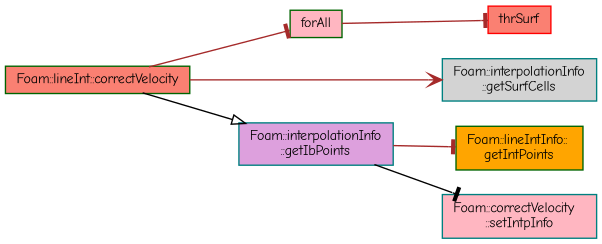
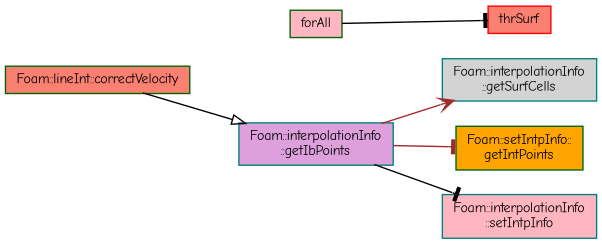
edge "forAll" -> "thrSurf": color brown -> black
edge "Foam::lineInt::correctVelocity" -> "forAll": removed
edge "Foam::lineInt::correctVelocity" -> "Foam::interpolationInfo ::getSurfCells": now "Foam::interpolationInfo ::getIbPoints" -> "Foam::interpolationInfo ::getSurfCells"
node "Foam::lineIntInfo:: getIntPoints": label "Foam::lineIntInfo:: getIntPoints" -> "Foam::setIntpInfo:: getIntPoints"
node "Foam::correctVelocity ::setIntpInfo": label "Foam::correctVelocity ::setIntpInfo" -> "Foam::interpolationInfo ::setIntpInfo"
